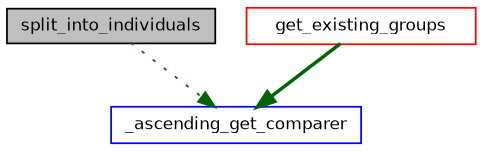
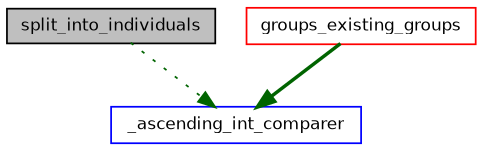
node "get_existing_groups": label "get_existing_groups" -> "groups_existing_groups"
node "_ascending_get_comparer": label "_ascending_get_comparer" -> "_ascending_int_comparer"
